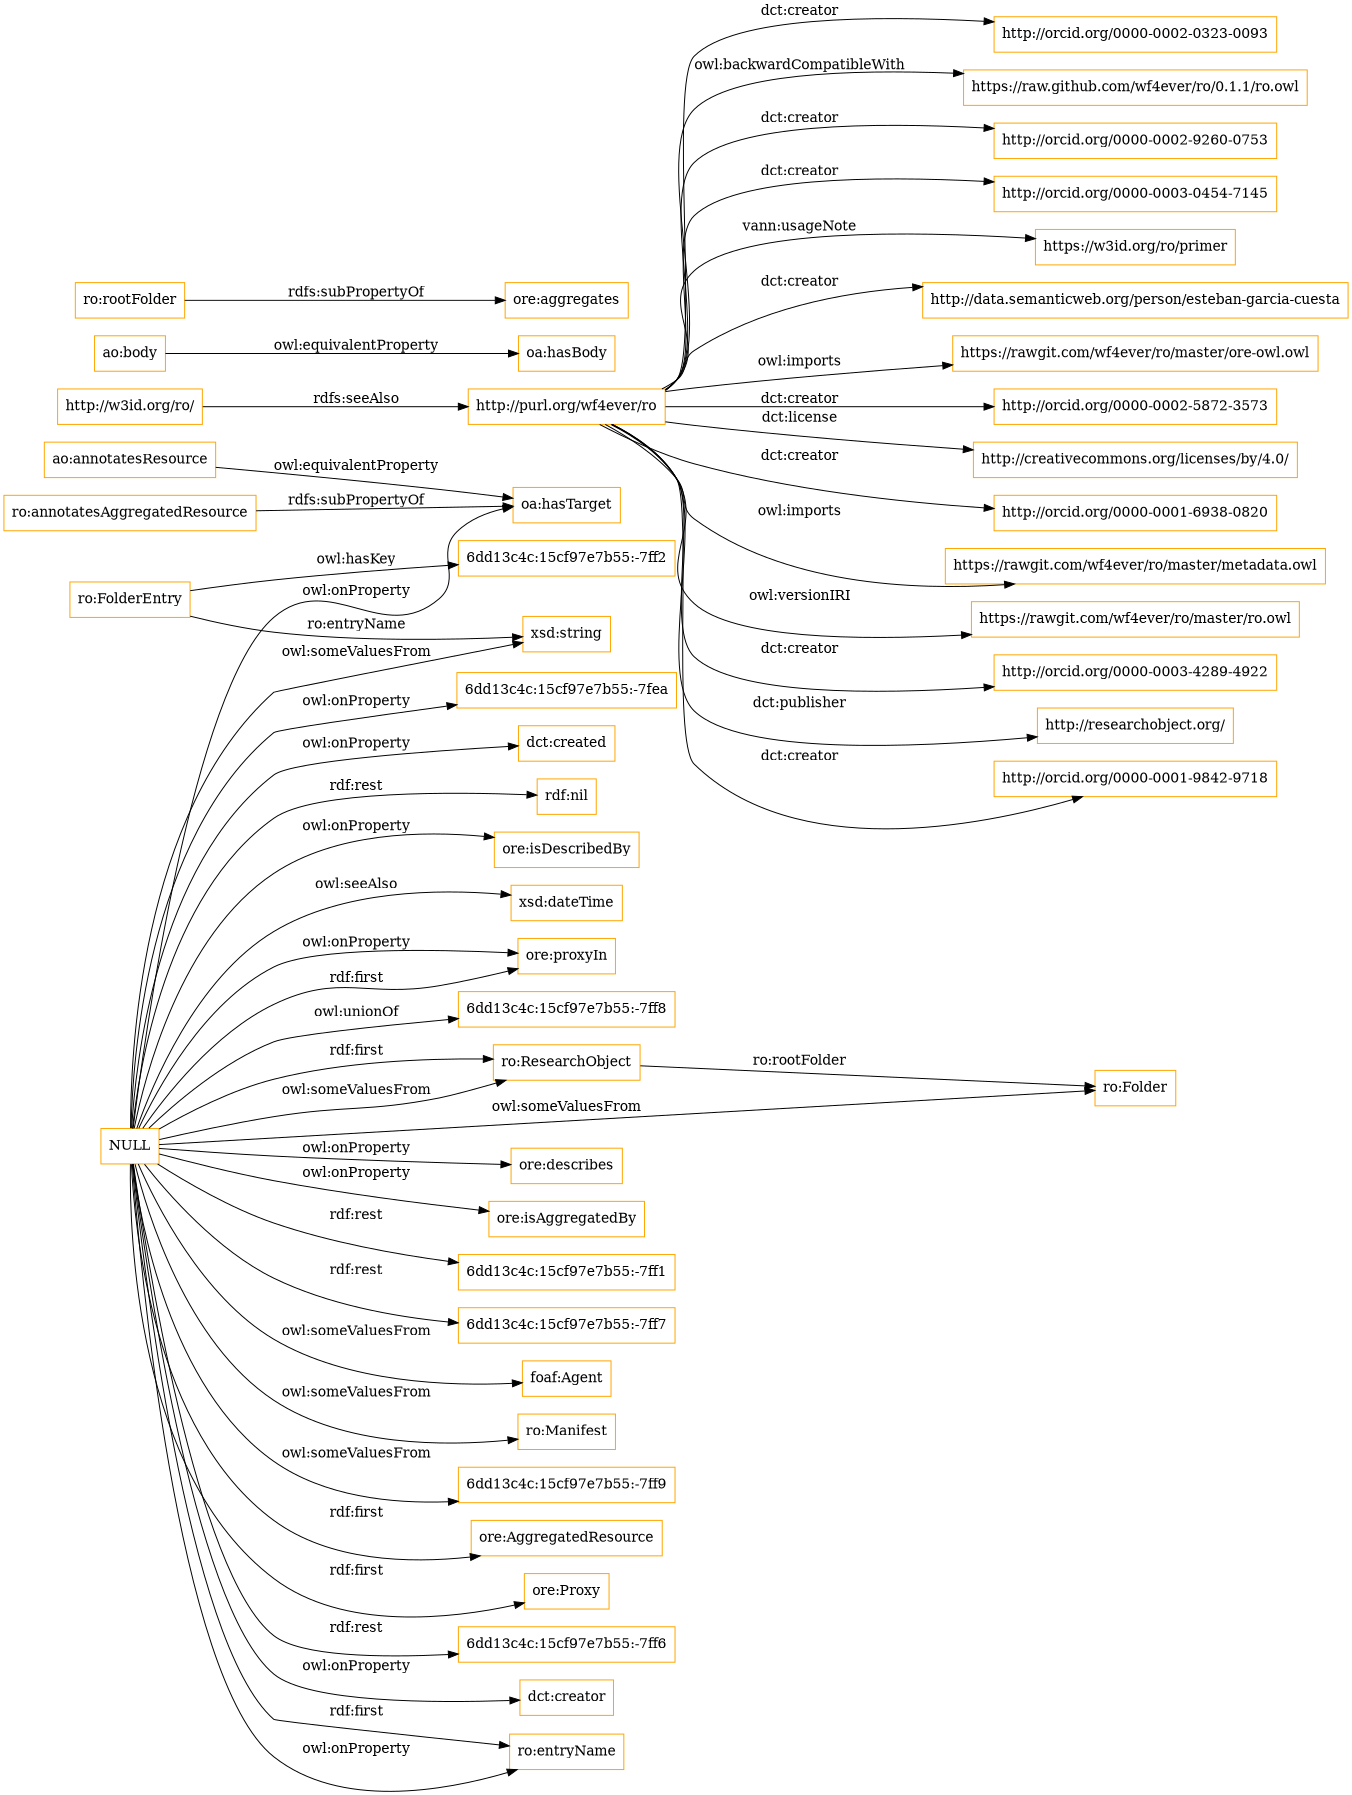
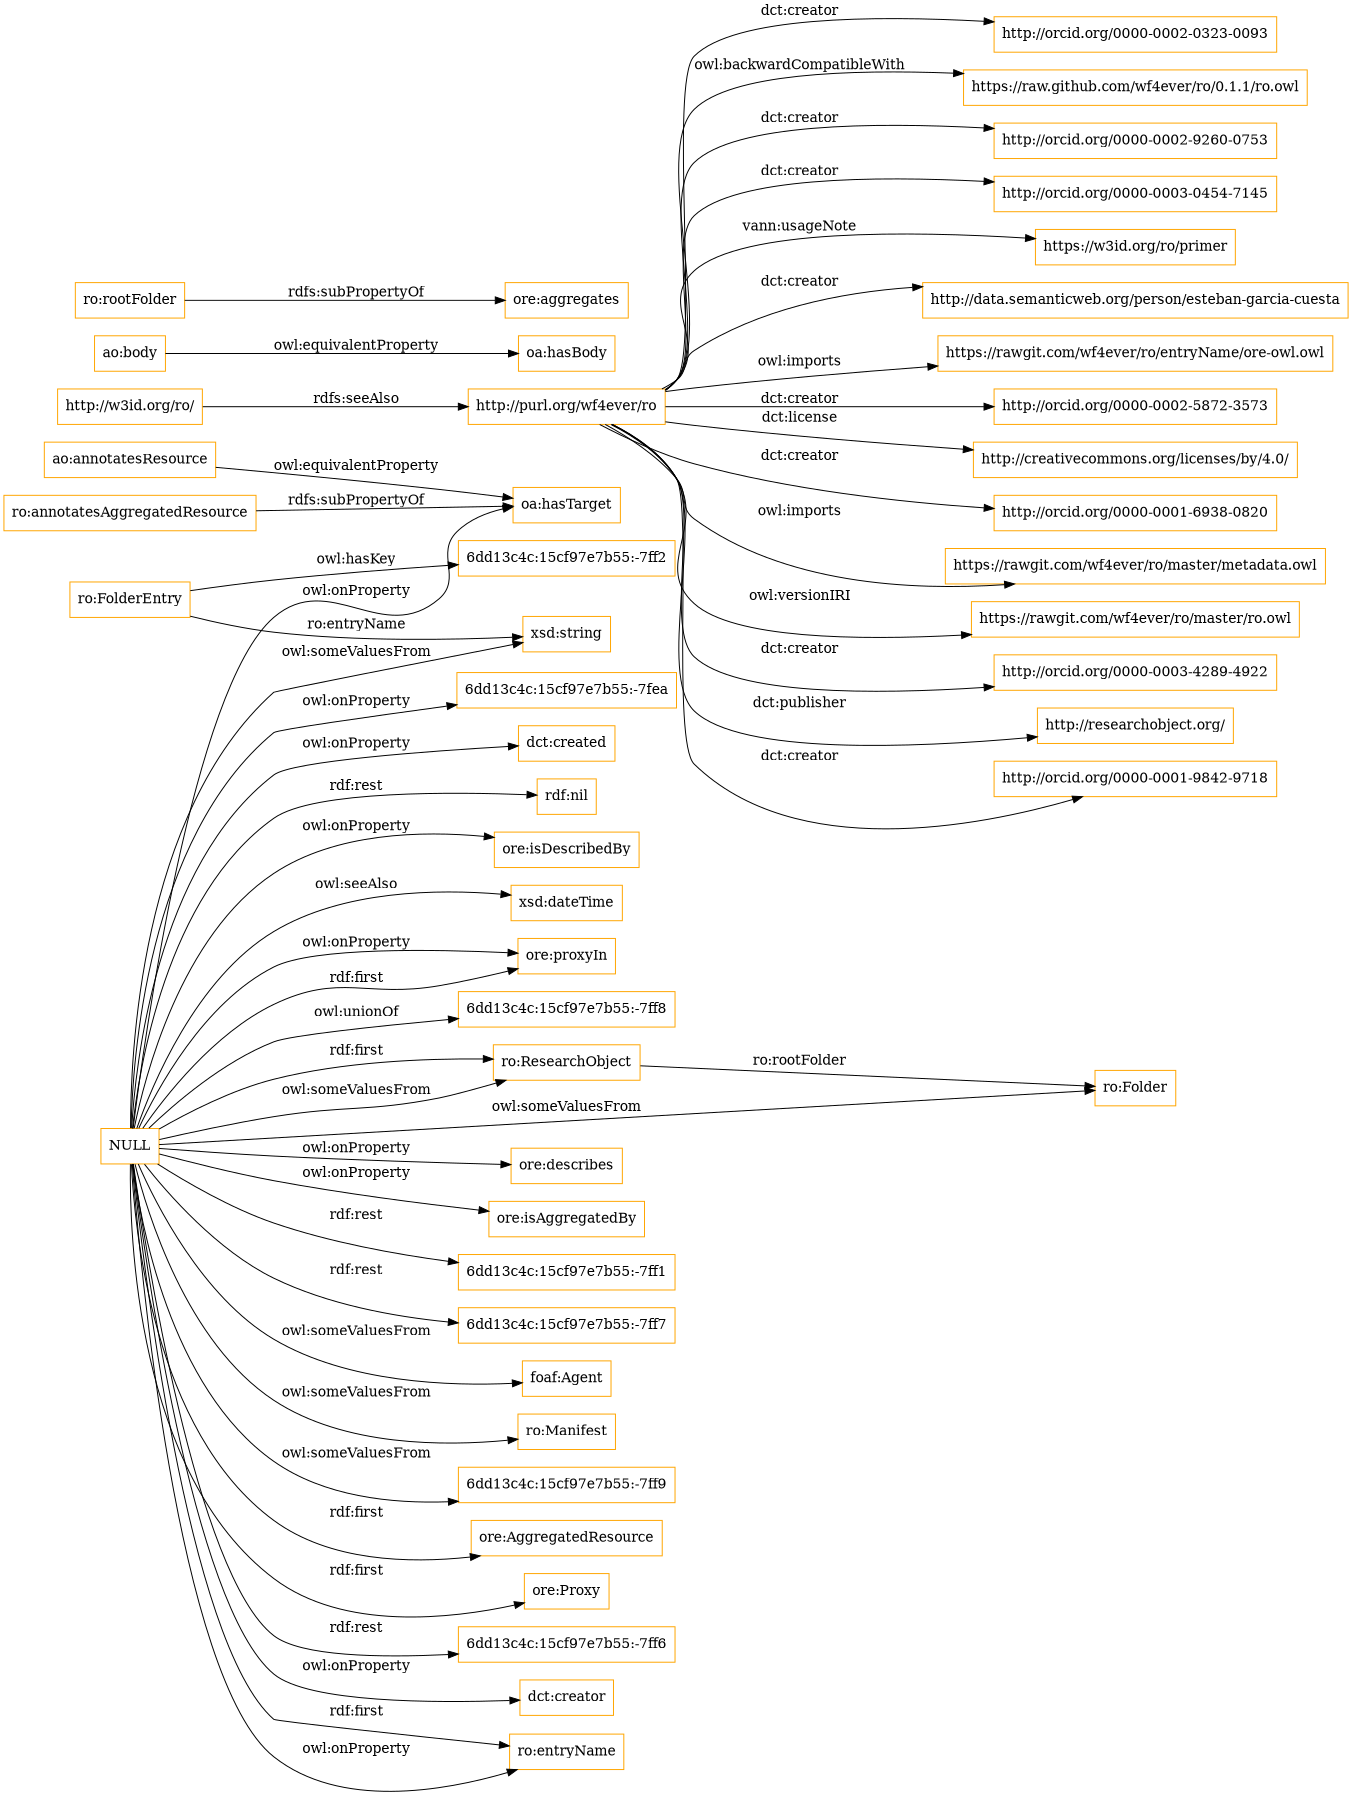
node "https://rawgit.com/wf4ever/ro/master/ore-owl.owl": label "https://rawgit.com/wf4ever/ro/master/ore-owl.owl" -> "https://rawgit.com/wf4ever/ro/entryName/ore-owl.owl"
